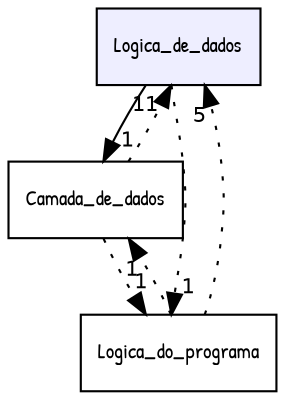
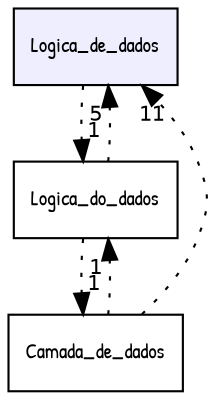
edge "Logica_de_dados" -> "Camada_de_dados": removed
node "Logica_do_programa": label "Logica_do_programa" -> "Logica_do_dados"
